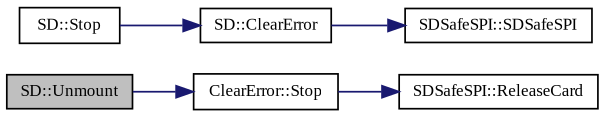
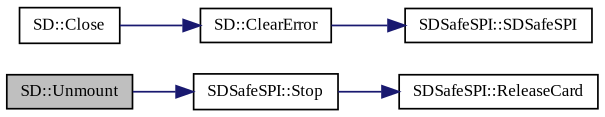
node "SD::Stop": label "SD::Stop" -> "SD::Close"
node "ClearError::Stop": label "ClearError::Stop" -> "SDSafeSPI::Stop"
